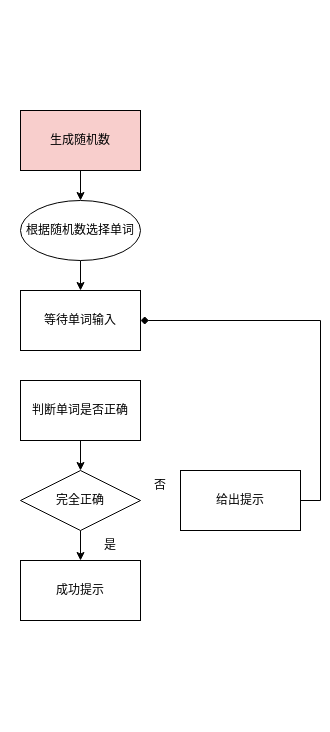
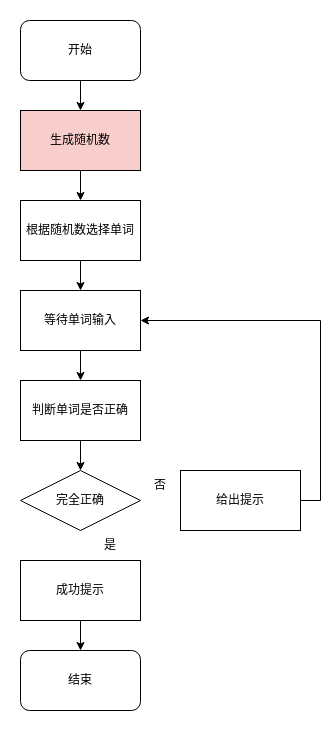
node "开始": added
edge "开始" -> "生成随机数": added
node "根据随机数选择单词": shape ellipse -> rectangle
edge "给出提示" -> "等待单词输入": arrowhead diamond -> classic
edge "等待单词输入" -> "判断单词是否正确": added
edge "完全正确" -> "成功提示": removed
edge "成功提示" -> "结束": added
node "结束": added
